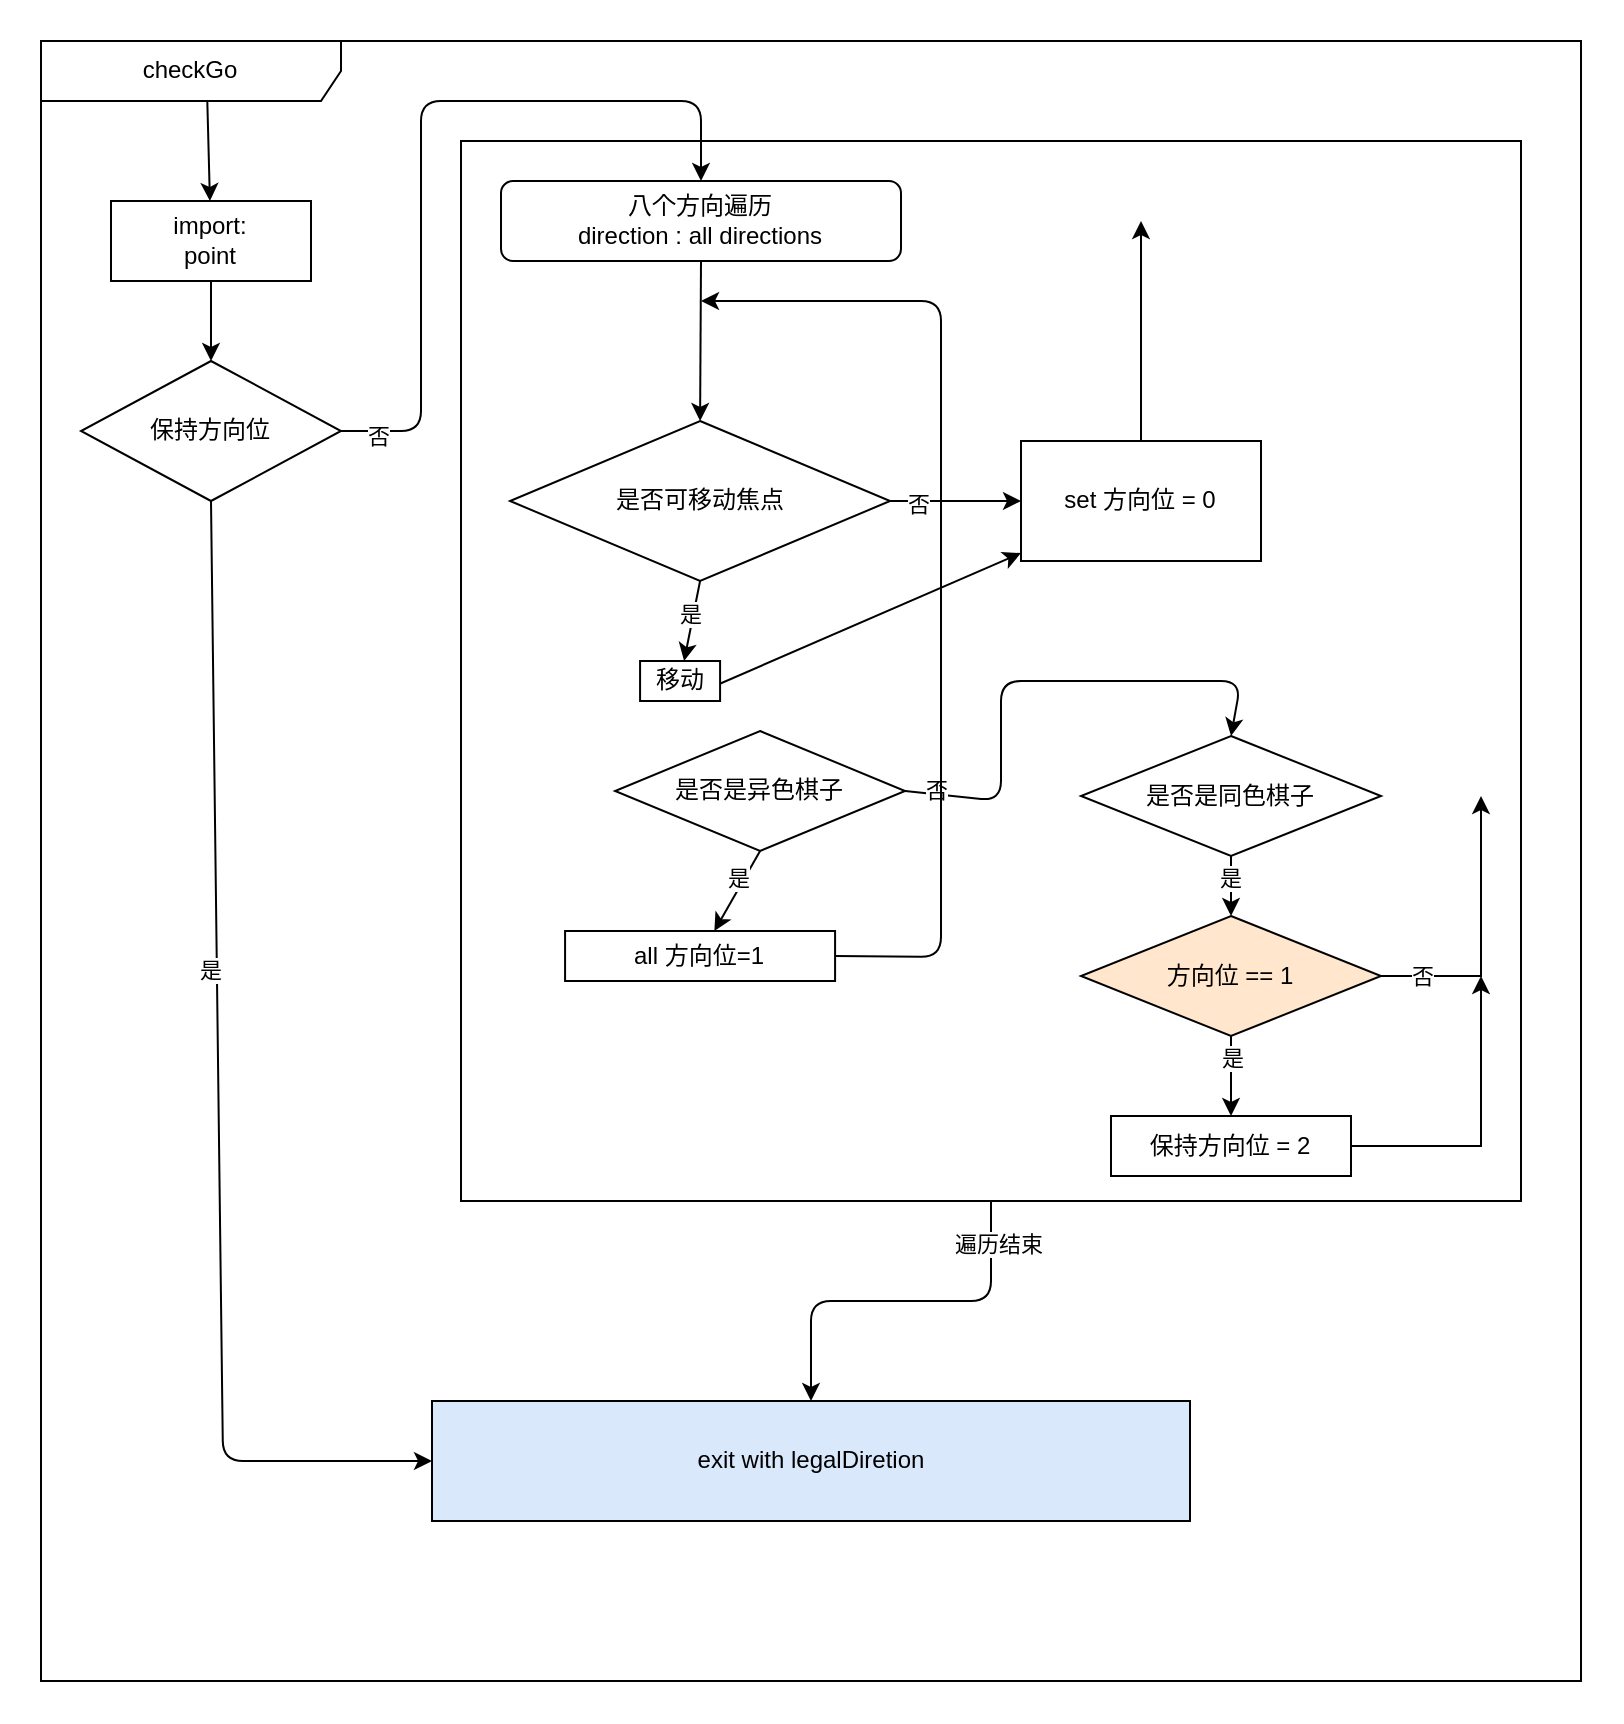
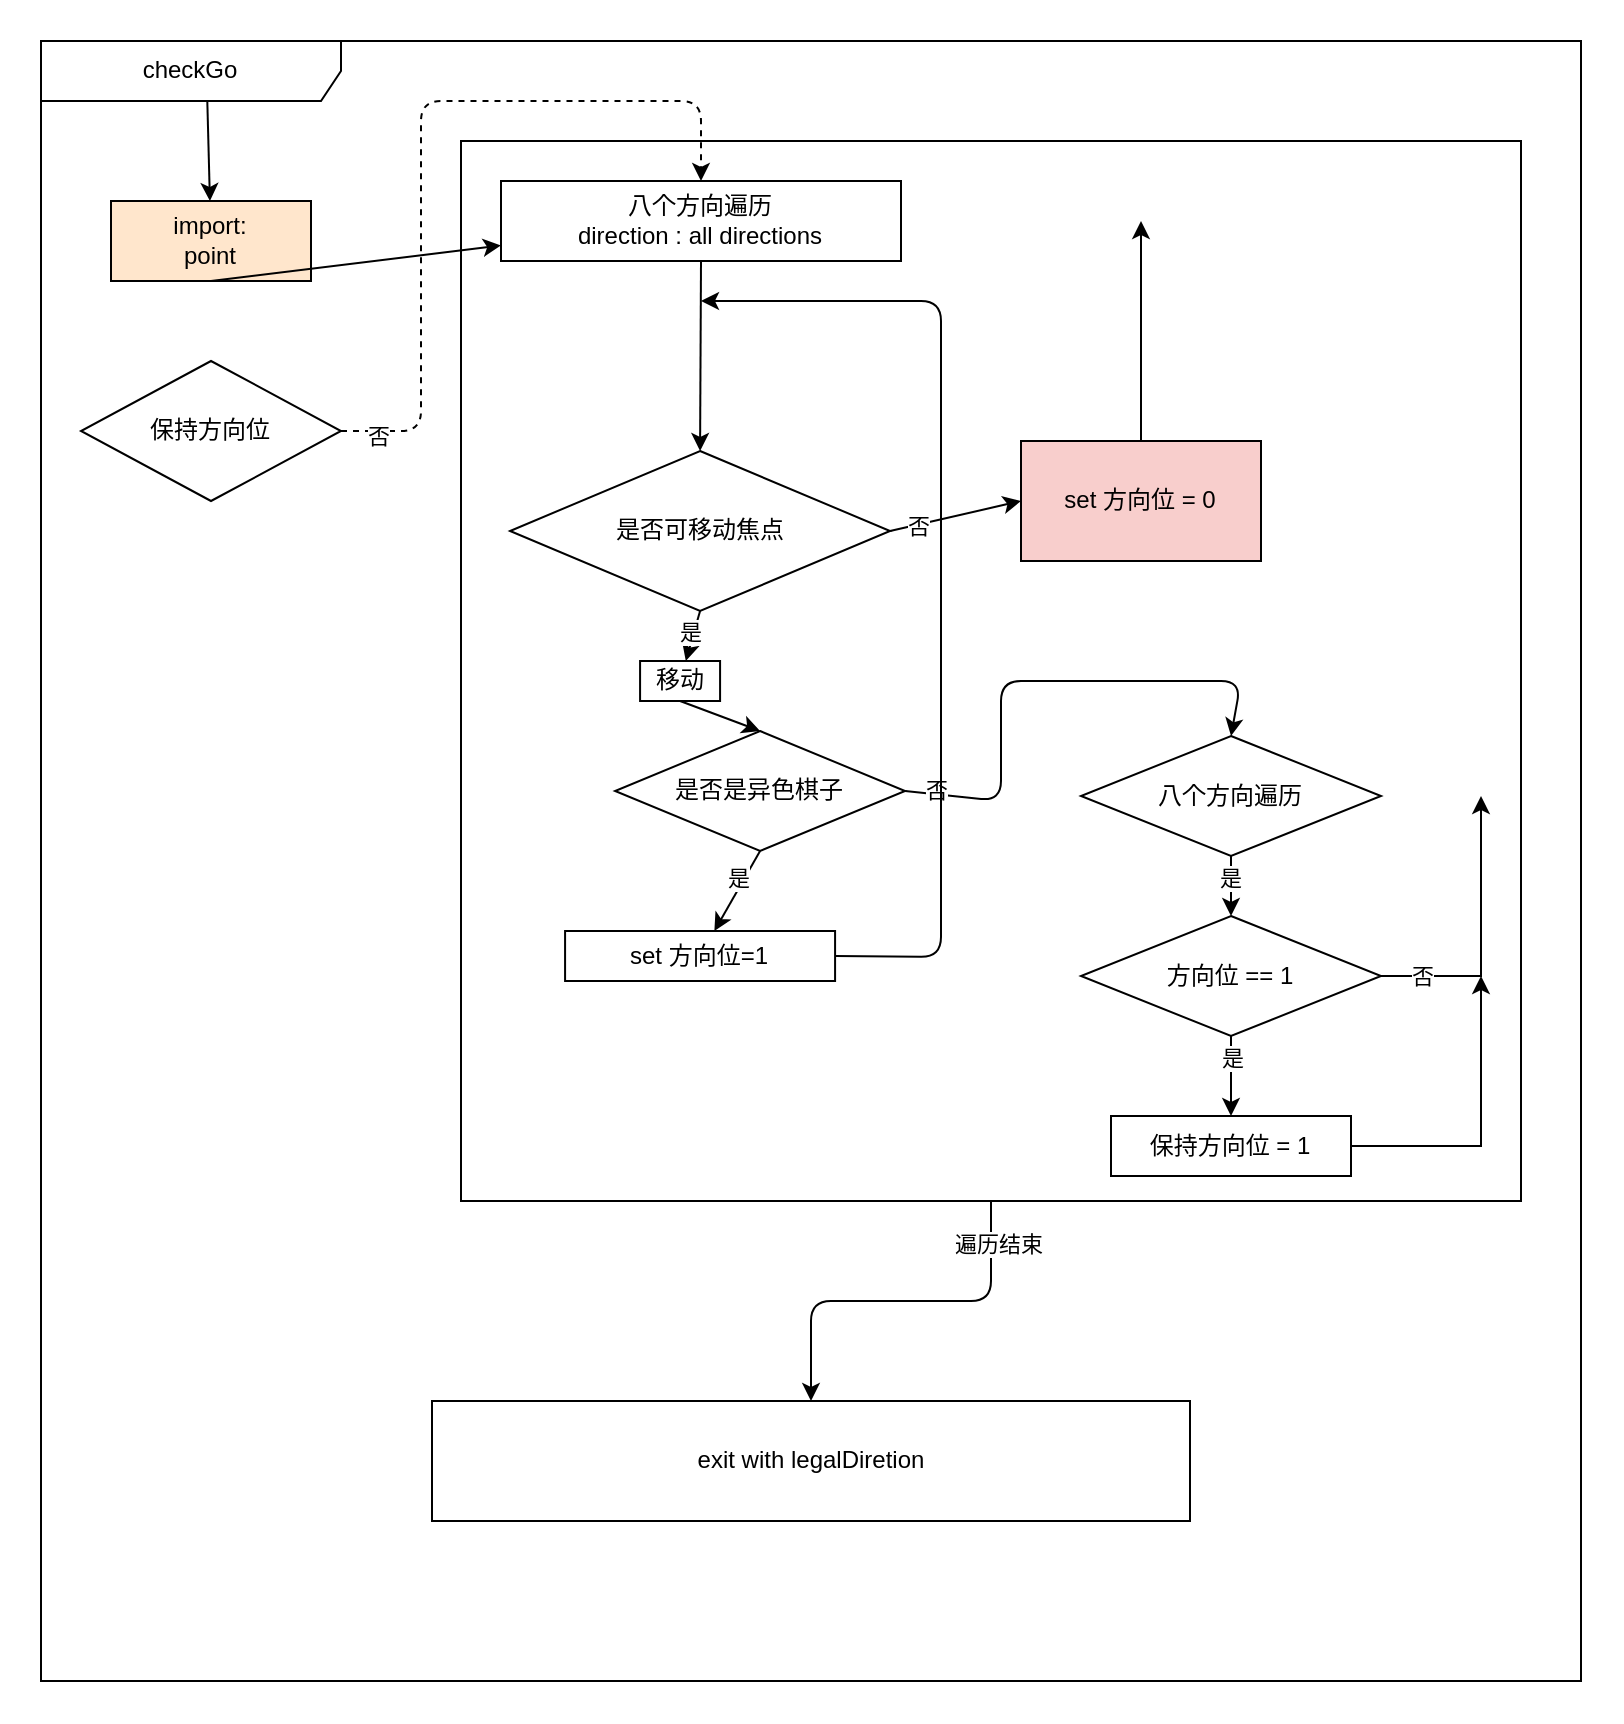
edge "保持方向位" -> "八个方向遍历 direction : all directions": style solid -> dashed
node "八个方向遍历 direction : all directions": shape rounded rectangle -> rectangle
node "import: point": fillcolor #ffffff -> #ffe6cc
edge "import: point" -> "保持方向位": now "import: point" -> "八个方向遍历 direction : all directions"
node "是否可移动焦点": moved (700, 501) -> (700, 531)
node "set 方向位 = 0": fillcolor #ffffff -> #f8cecc
edge "移动" -> "set 方向位 = 0": now "移动" -> "是否是异色棋子"
node "是否是同色棋子": label "是否是同色棋子" -> "八个方向遍历"
node "all 方向位=1": label "all 方向位=1" -> "set 方向位=1"
node "方向位 == 1": fillcolor #ffe6cc -> #ffffff
edge "保持方向位" -> "exit with legalDiretion": removed, label "是"
node "保持方向位 = 2": label "保持方向位 = 2" -> "保持方向位 = 1"
node "exit with legalDiretion": fillcolor #dae8fc -> #ffffff
